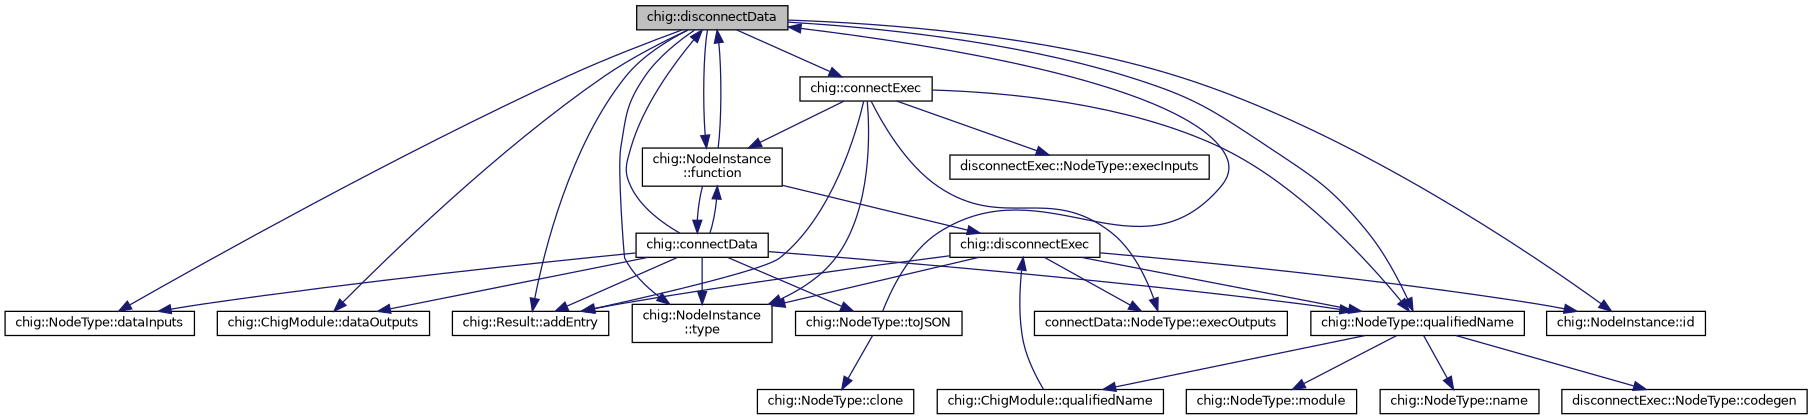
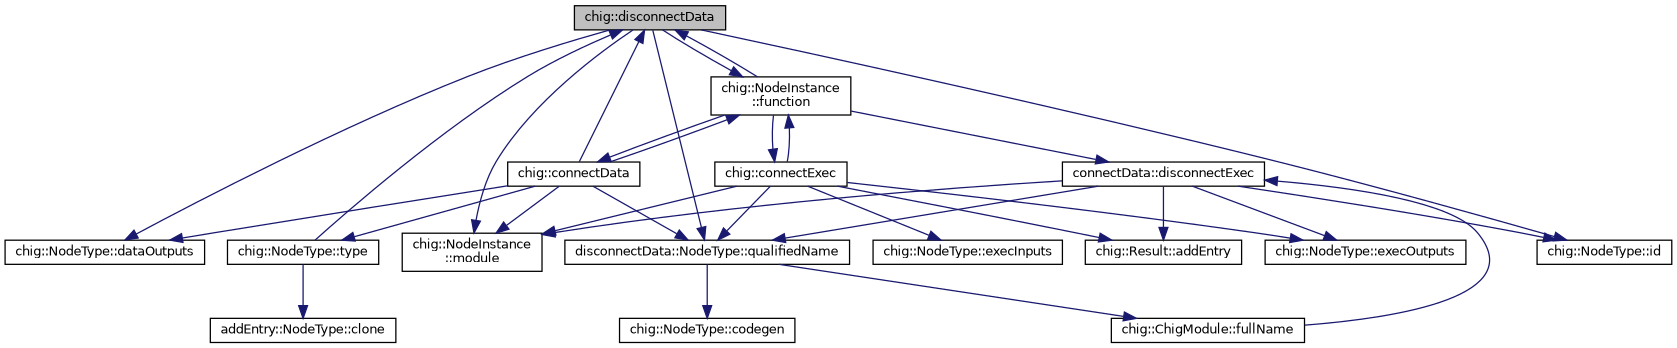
edge "chig::disconnectData" -> "chig::connectExec": now "chig::NodeInstance ::function" -> "chig::connectExec"
edge "chig::disconnectData" -> "chig::Result::addEntry": removed
node "disconnectExec::NodeType::execInputs": label "disconnectExec::NodeType::execInputs" -> "chig::NodeType::execInputs"
node "chig::disconnectExec": label "chig::disconnectExec" -> "connectData::disconnectExec"
edge "chig::connectData" -> "chig::Result::addEntry": removed
node "chig::NodeType::dataInputs": removed
node "chig::ChigModule::dataOutputs": label "chig::ChigModule::dataOutputs" -> "chig::NodeType::dataOutputs"
node "chig::NodeInstance ::type": label "chig::NodeInstance ::type" -> "chig::NodeInstance ::module"
node "chig::NodeType::toJSON": label "chig::NodeType::toJSON" -> "chig::NodeType::type"
node "connectData::NodeType::execOutputs": label "connectData::NodeType::execOutputs" -> "chig::NodeType::execOutputs"
node "chig::NodeType::qualifiedName": label "chig::NodeType::qualifiedName" -> "disconnectData::NodeType::qualifiedName"
node "chig::NodeInstance::id": label "chig::NodeInstance::id" -> "chig::NodeType::id"
node "chig::NodeType::clone": label "chig::NodeType::clone" -> "addEntry::NodeType::clone"
node "chig::ChigModule::qualifiedName": label "chig::ChigModule::qualifiedName" -> "chig::ChigModule::fullName"
node "chig::NodeType::module": removed
node "chig::NodeType::name": removed
node "disconnectExec::NodeType::codegen": label "disconnectExec::NodeType::codegen" -> "chig::NodeType::codegen"
